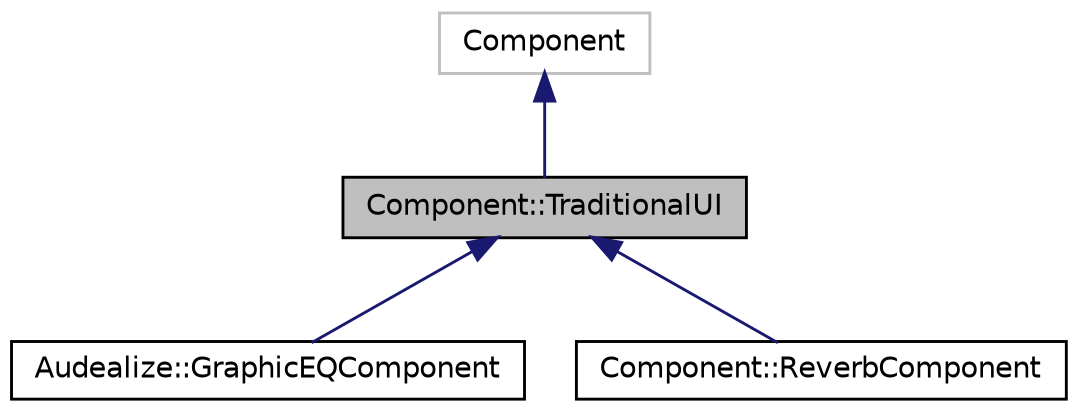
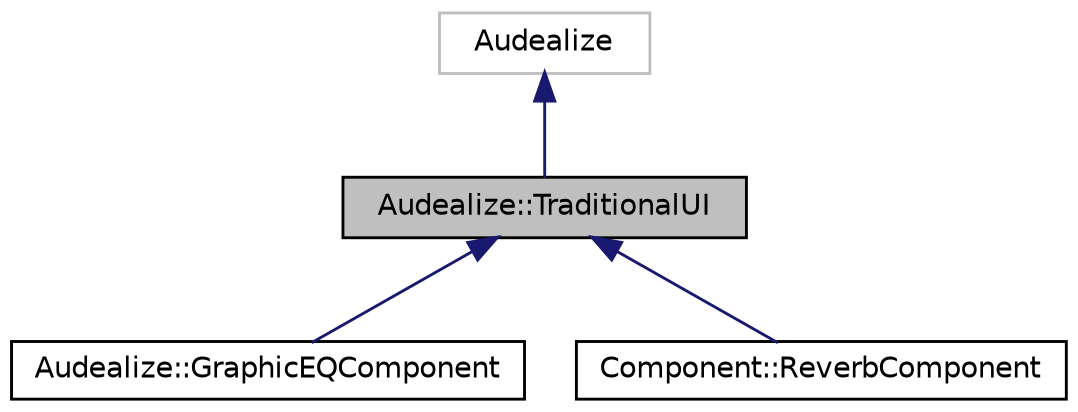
node "Component": label "Component" -> "Audealize"
node "Component::TraditionalUI": label "Component::TraditionalUI" -> "Audealize::TraditionalUI"
